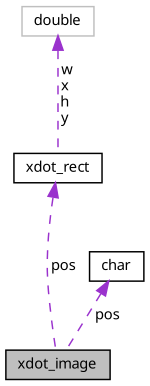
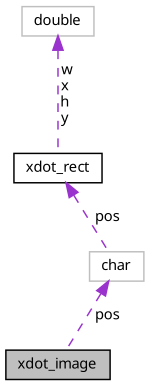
node "char": color black -> grey75
edge "xdot_image" -> "xdot_rect": now "char" -> "xdot_rect"
